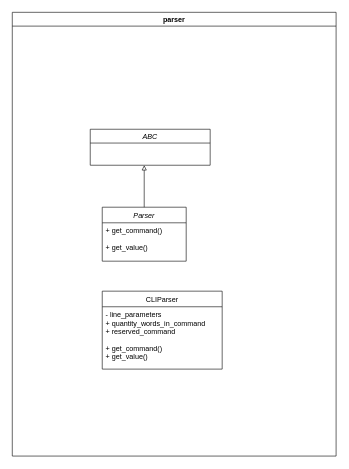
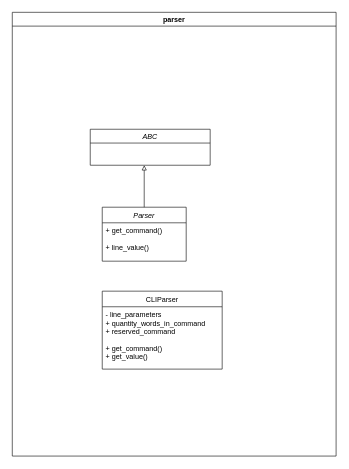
node "+ get_command() + get_value()": label "+ get_command() + get_value()" -> "+ get_command() + line_value()"
